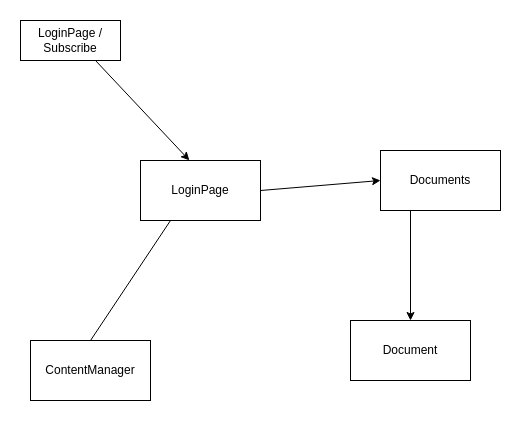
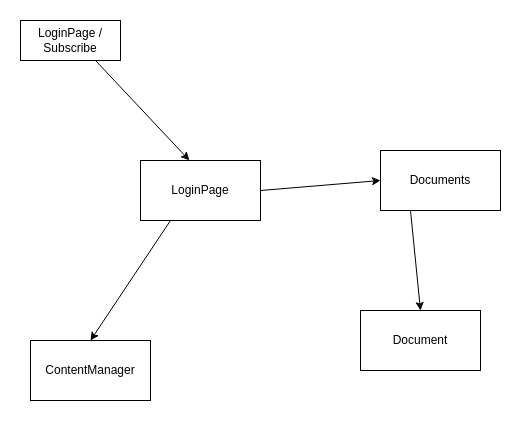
edge "LoginPage" -- "ContentManager": arrowhead none -> classic
node "Document": moved (411, 351) -> (421, 341)
